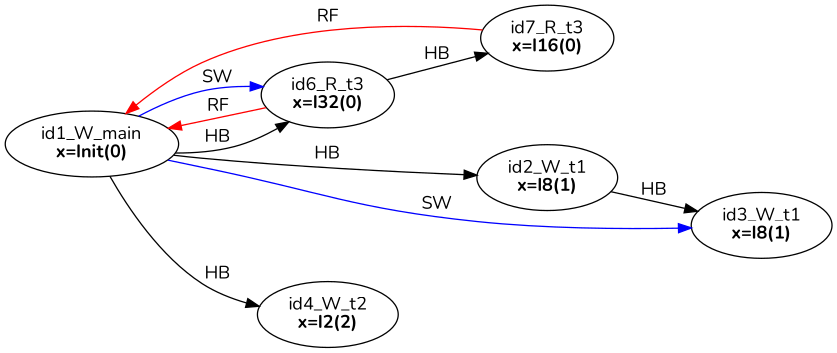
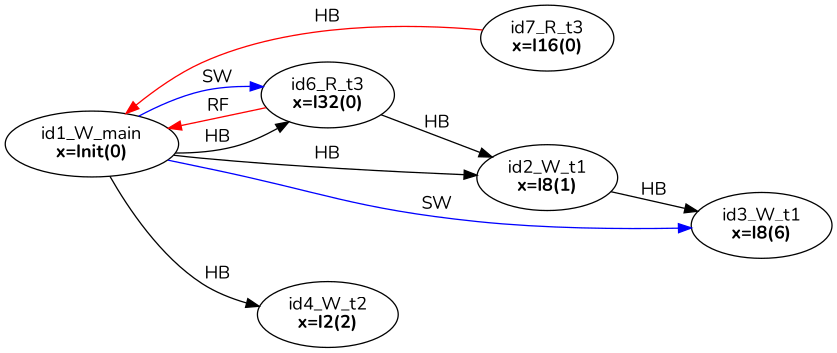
edge "id7_R_t3" -> "id1_W_main": label "RF" -> "HB"
edge "id6_R_t3" -> "id7_R_t3": now "id6_R_t3" -> "id2_W_t1"
node "id3_W_t1": text "x=I8(1)" -> "x=I8(6)"
